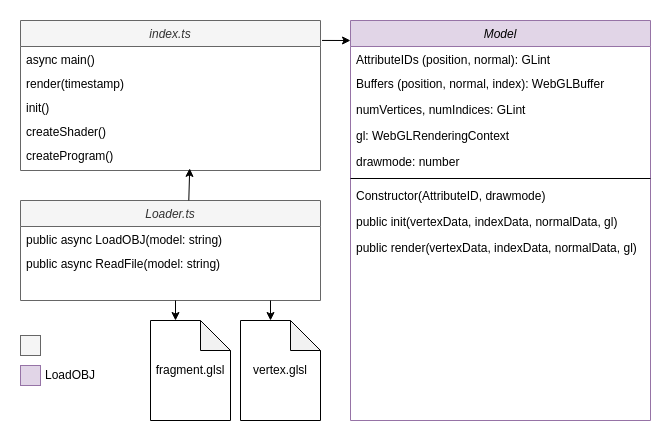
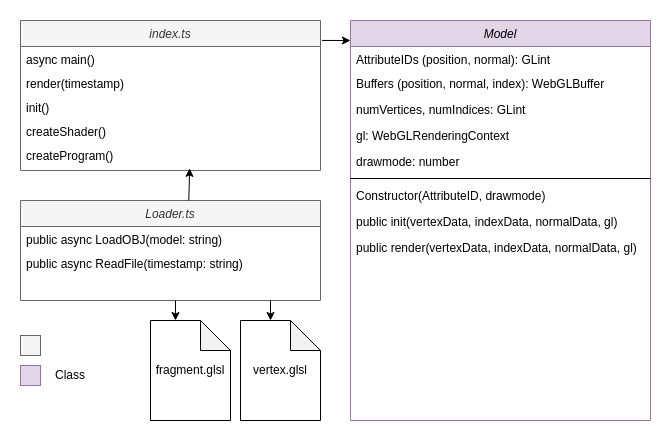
node "public async ReadFile(model: string)": label "public async ReadFile(model: string)" -> "public async ReadFile(timestamp: string)"
node "LoadOBJ": label "LoadOBJ" -> "Class"
